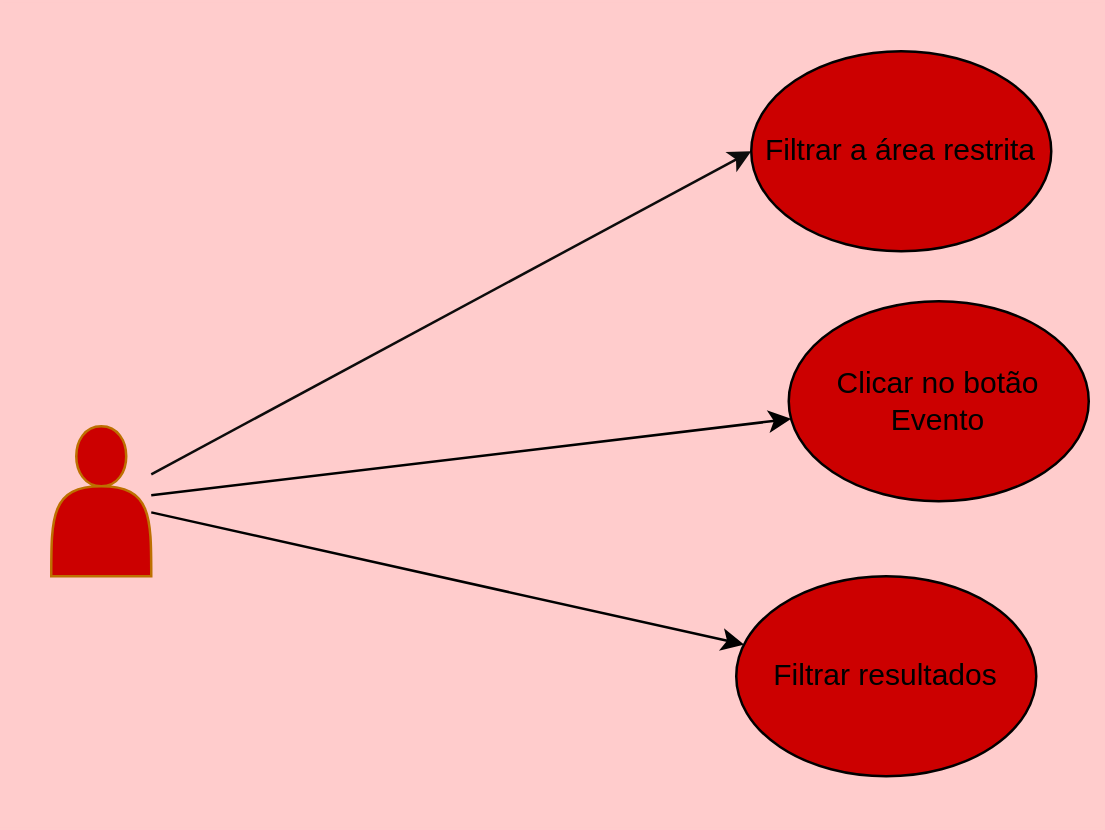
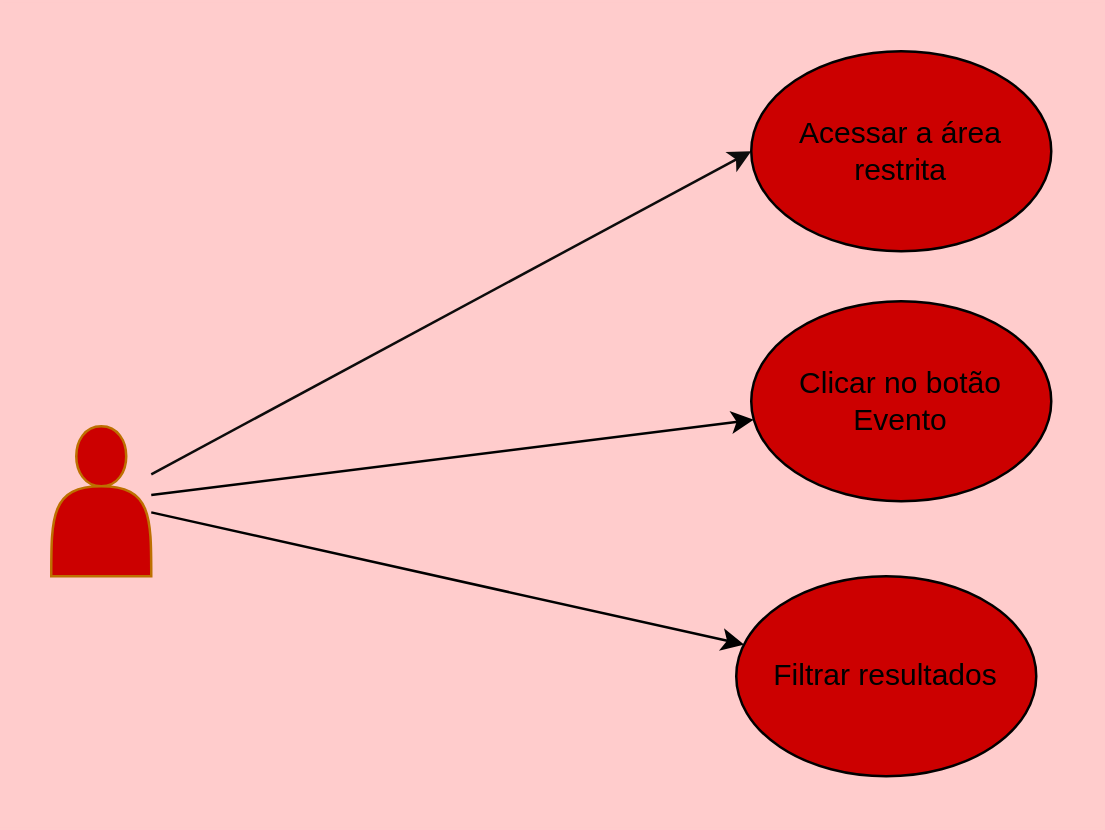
node "Filtrar a área restrita": label "Filtrar a área restrita" -> "Acessar a área restrita"
node "Clicar no botão Evento": moved (939, 401) -> (901, 401)
